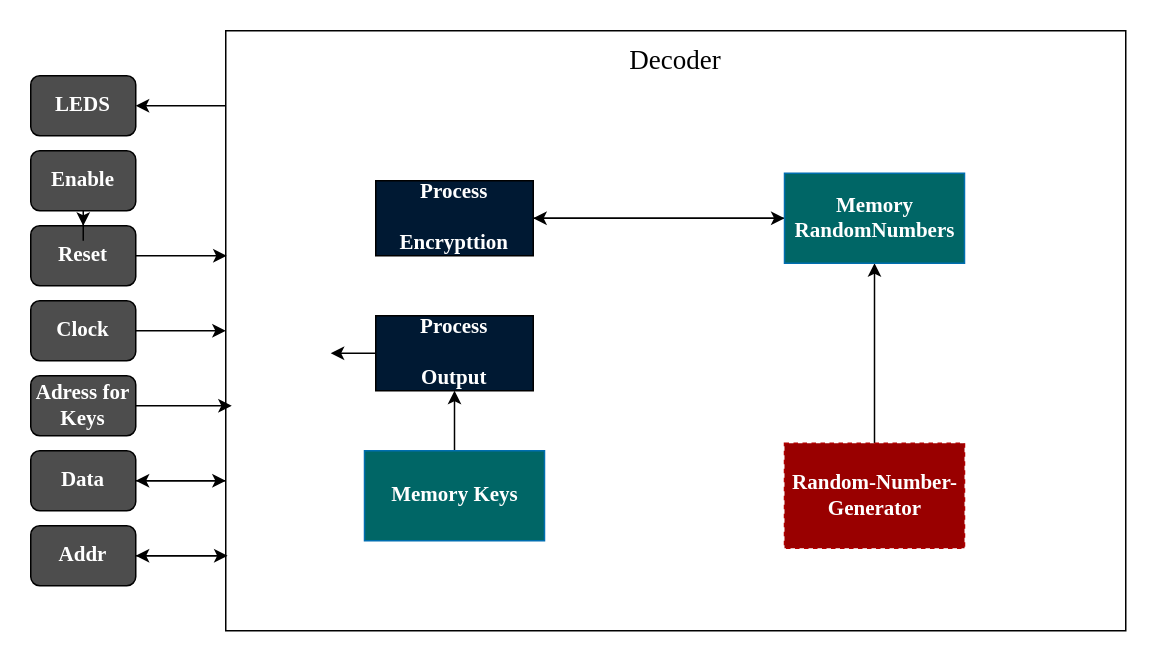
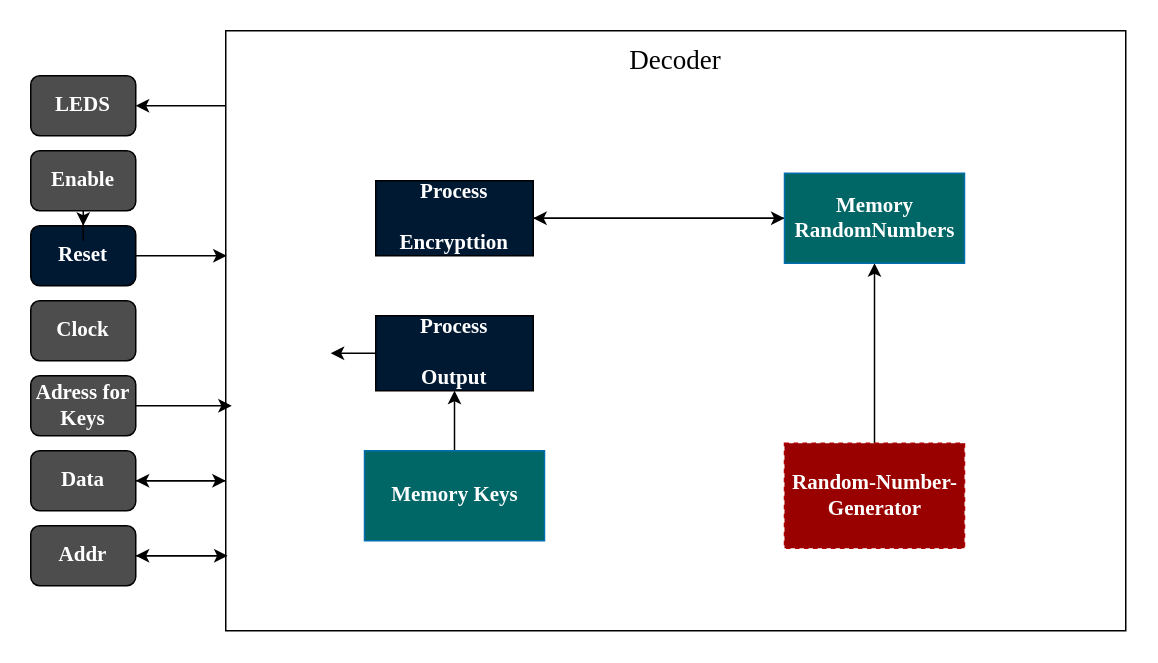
node "Reset": fillcolor #4d4d4d -> #001933
edge "Clock" -> "Decoder": removed
